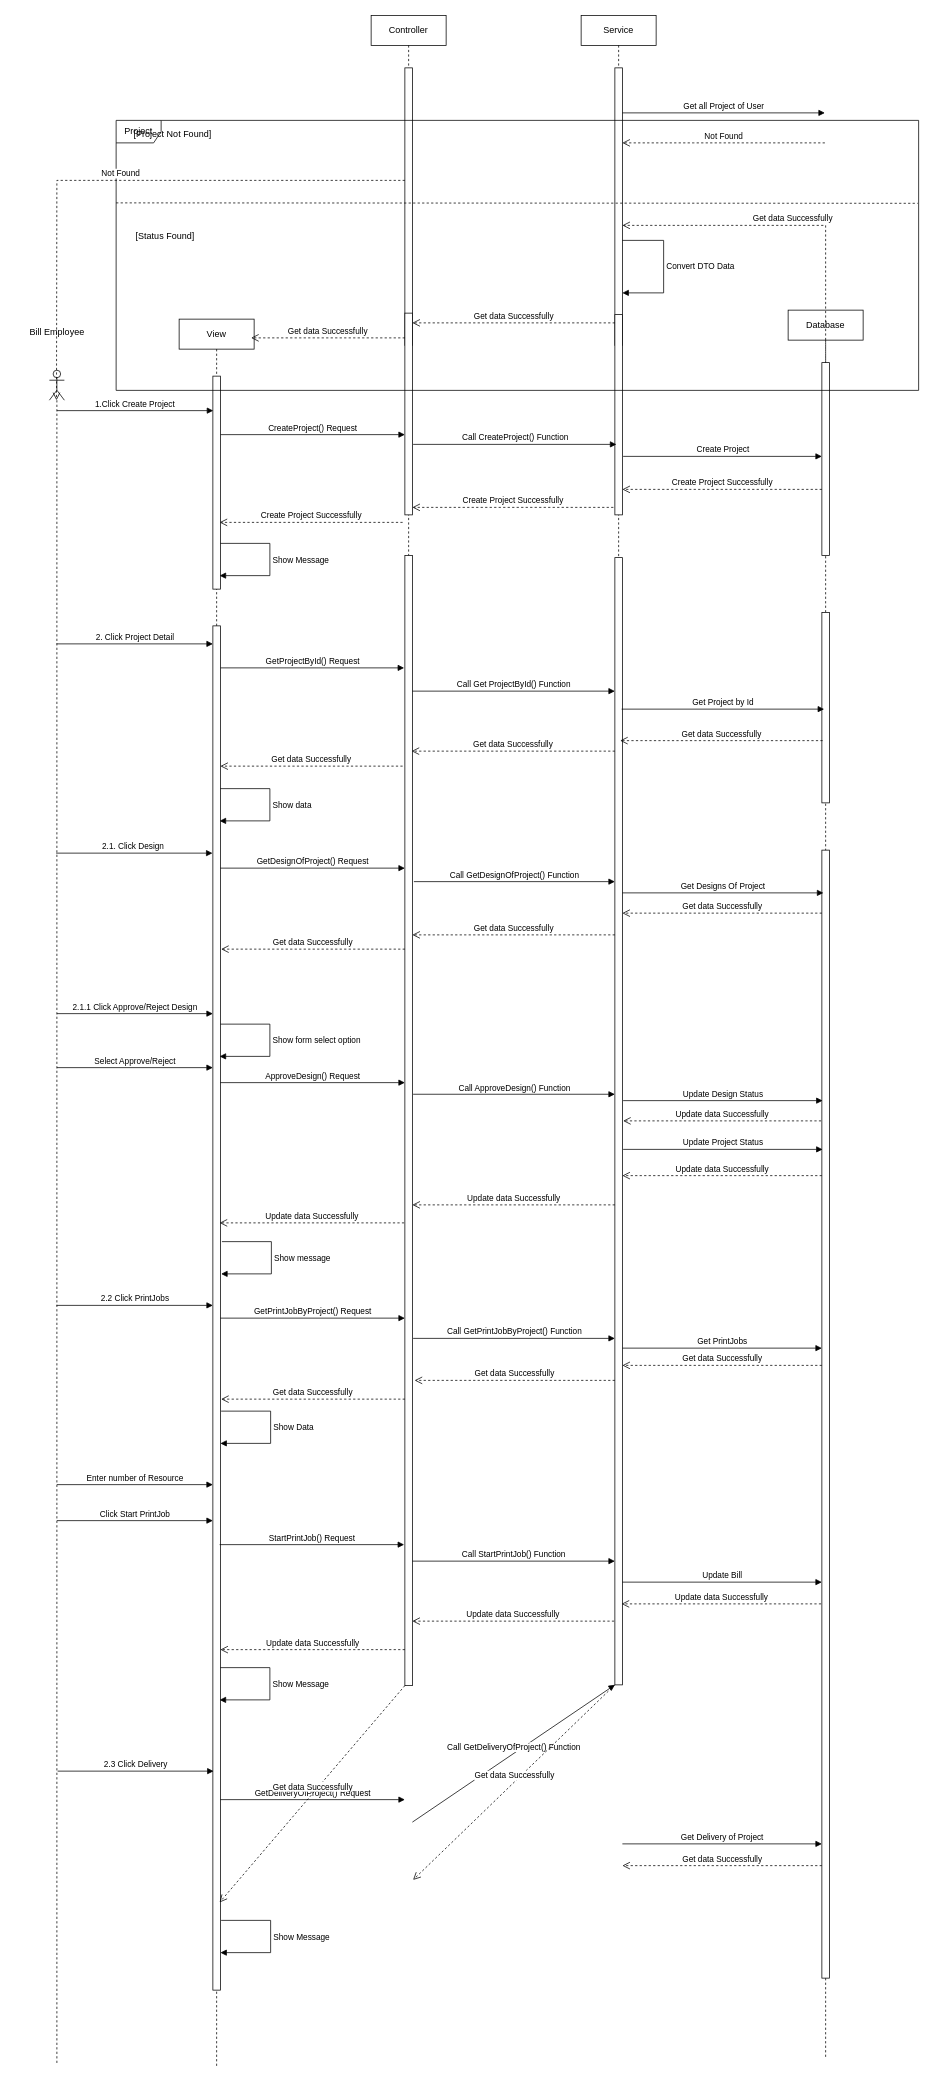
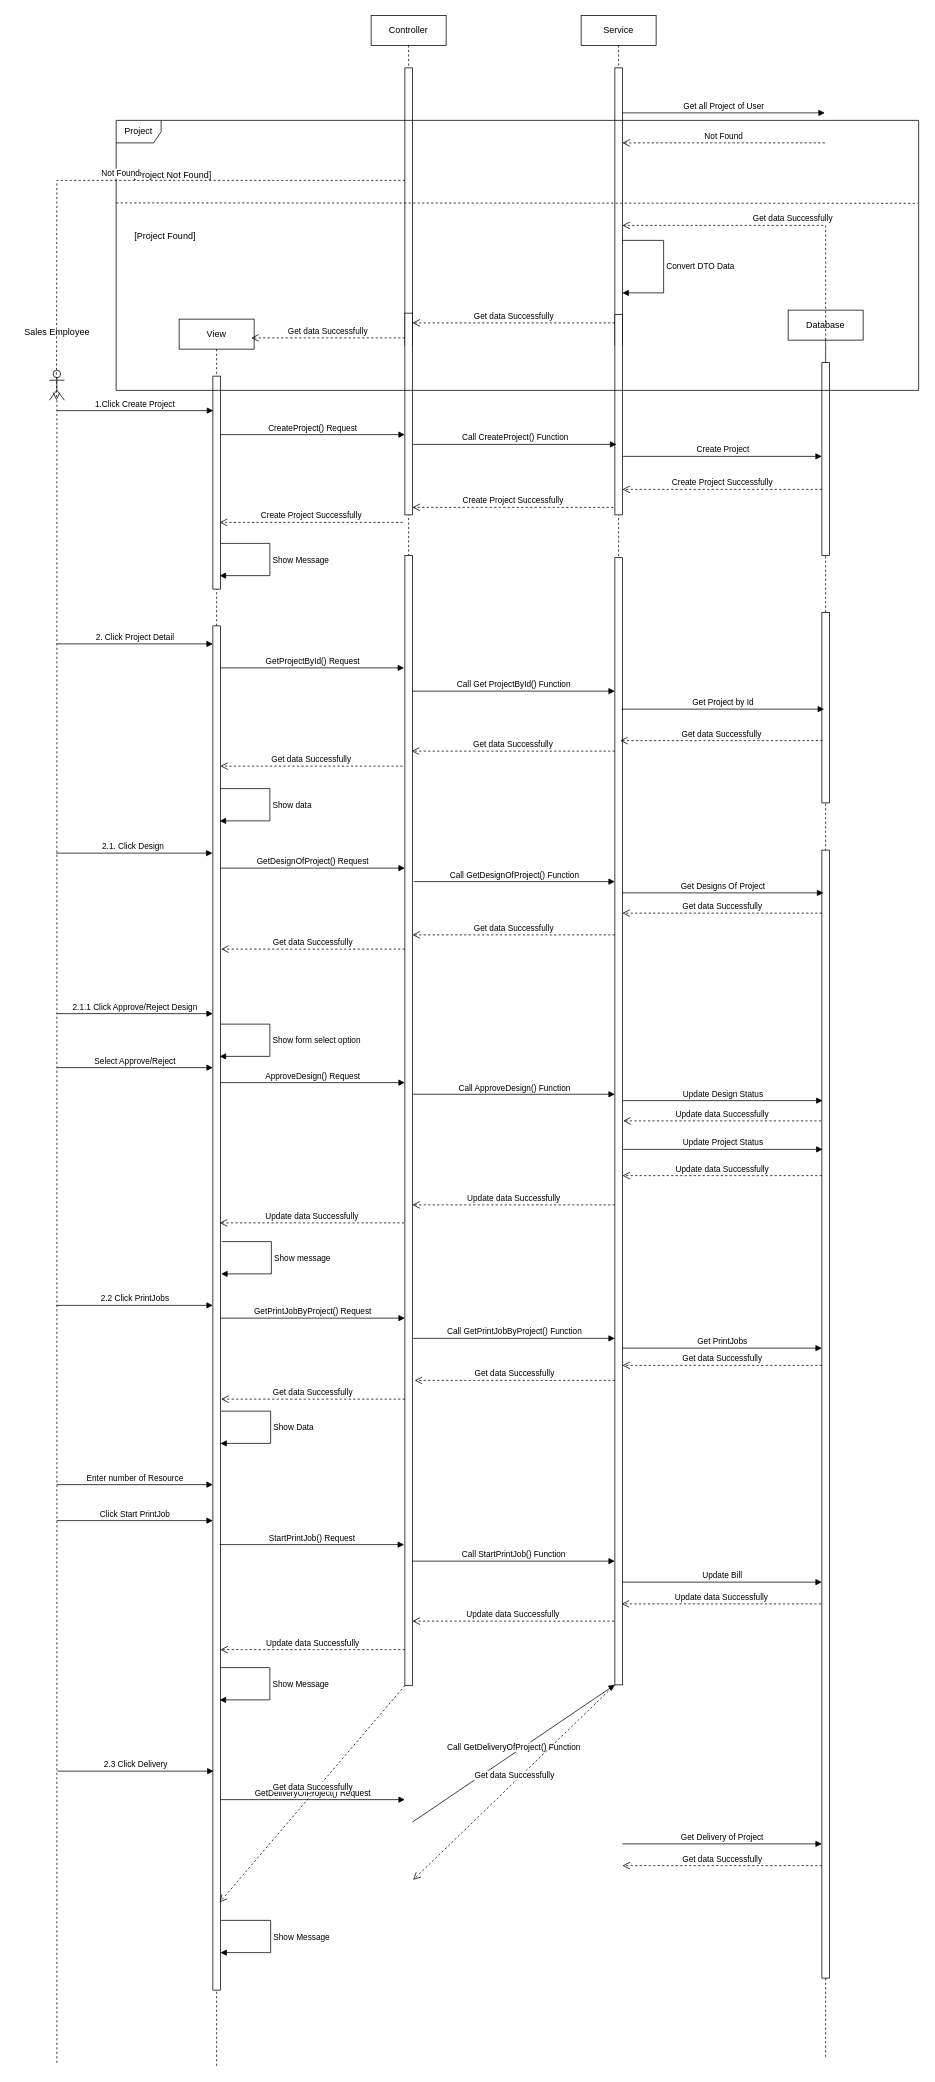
node "[Project Not Found]": moved (172, 134) -> (172, 175)
node "[Status Found]": label "[Status Found]" -> "[Project Found]"
node "Bill Employee": label "Bill Employee" -> "Sales Employee"
